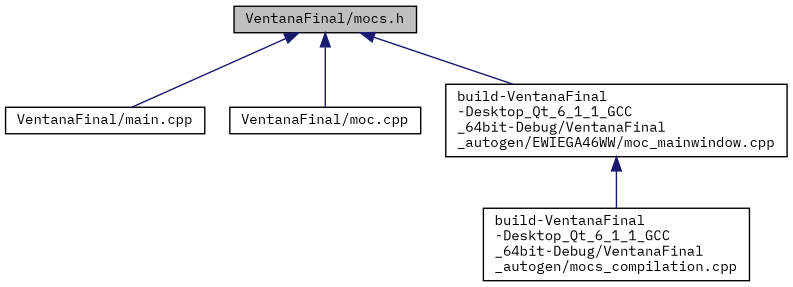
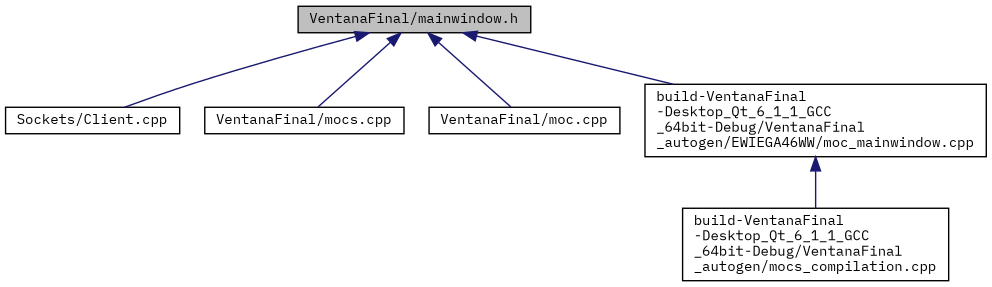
node "VentanaFinal/mocs.h": label "VentanaFinal/mocs.h" -> "VentanaFinal/mainwindow.h"
node "Sockets/Client.cpp": added
node "VentanaFinal/main.cpp": label "VentanaFinal/main.cpp" -> "VentanaFinal/mocs.cpp"
